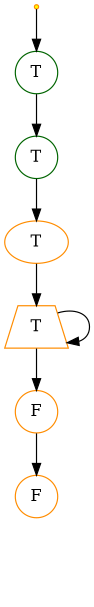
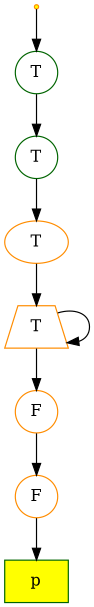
node "p": added
